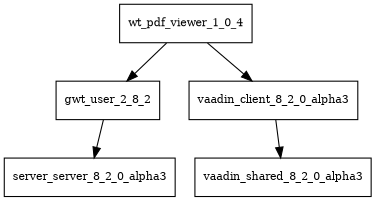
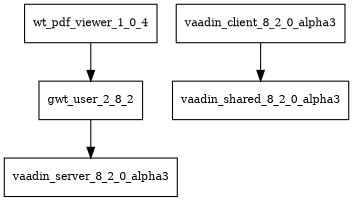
edge "wt_pdf_viewer_1_0_4" -> "vaadin_client_8_2_0_alpha3": removed
node "server_server_8_2_0_alpha3": label "server_server_8_2_0_alpha3" -> "vaadin_server_8_2_0_alpha3"
